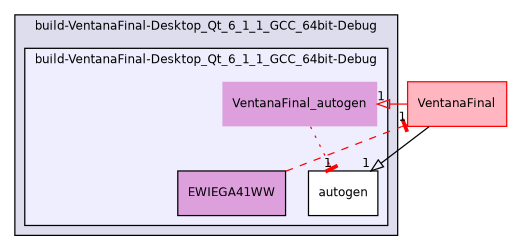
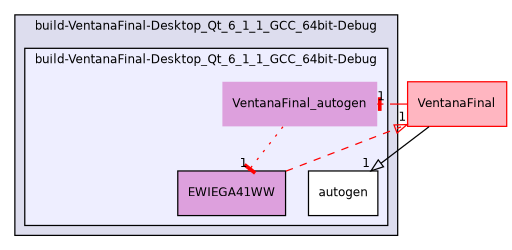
edge "VentanaFinal" -> "VentanaFinal_autogen": arrowhead onormal -> tee
edge "VentanaFinal_autogen" -> "autogen": now "VentanaFinal_autogen" -> "EWIEGA41WW"
edge "EWIEGA41WW" -> "VentanaFinal": arrowhead tee -> onormal
